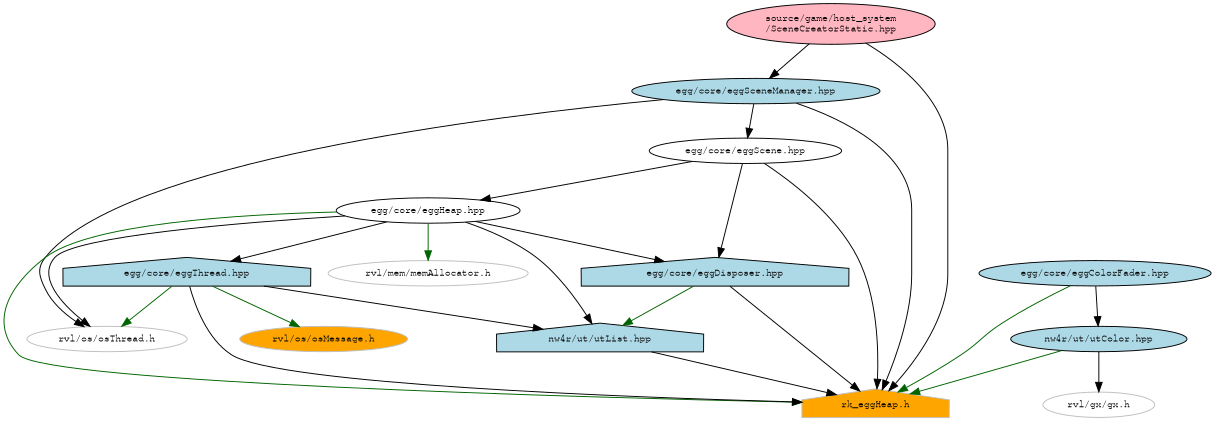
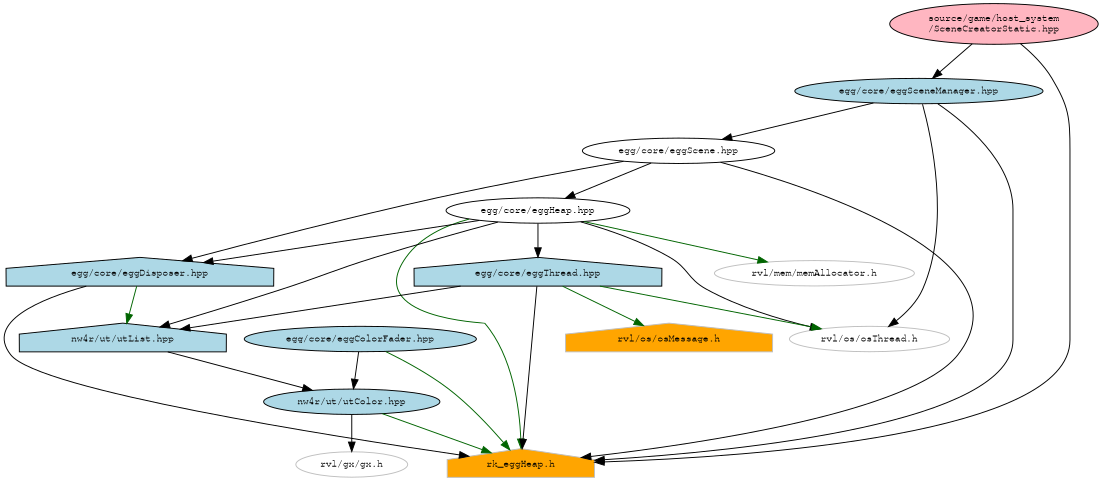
node "rvl/os/osMessage.h": shape ellipse -> house
edge "nw4r/ut/utList.hpp" -> "rk_eggHeap.h": now "nw4r/ut/utList.hpp" -> "nw4r/ut/utColor.hpp"
